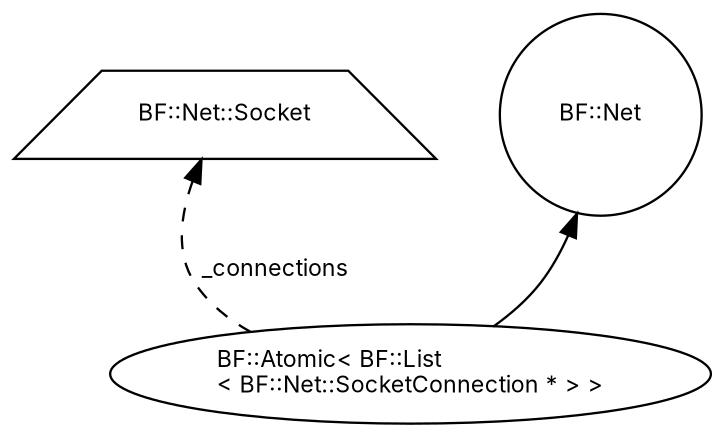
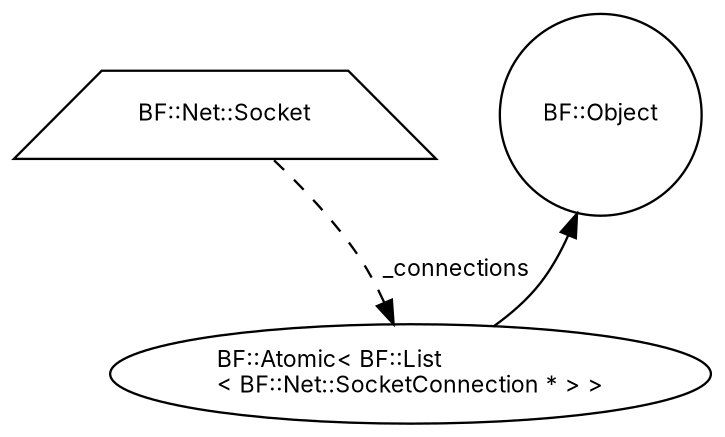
node "BF::Net": label "BF::Net" -> "BF::Object"
edge "BF::Atomic< BF::List < BF::Net::SocketConnection * > >" -> "BF::Net::Socket": reversed
